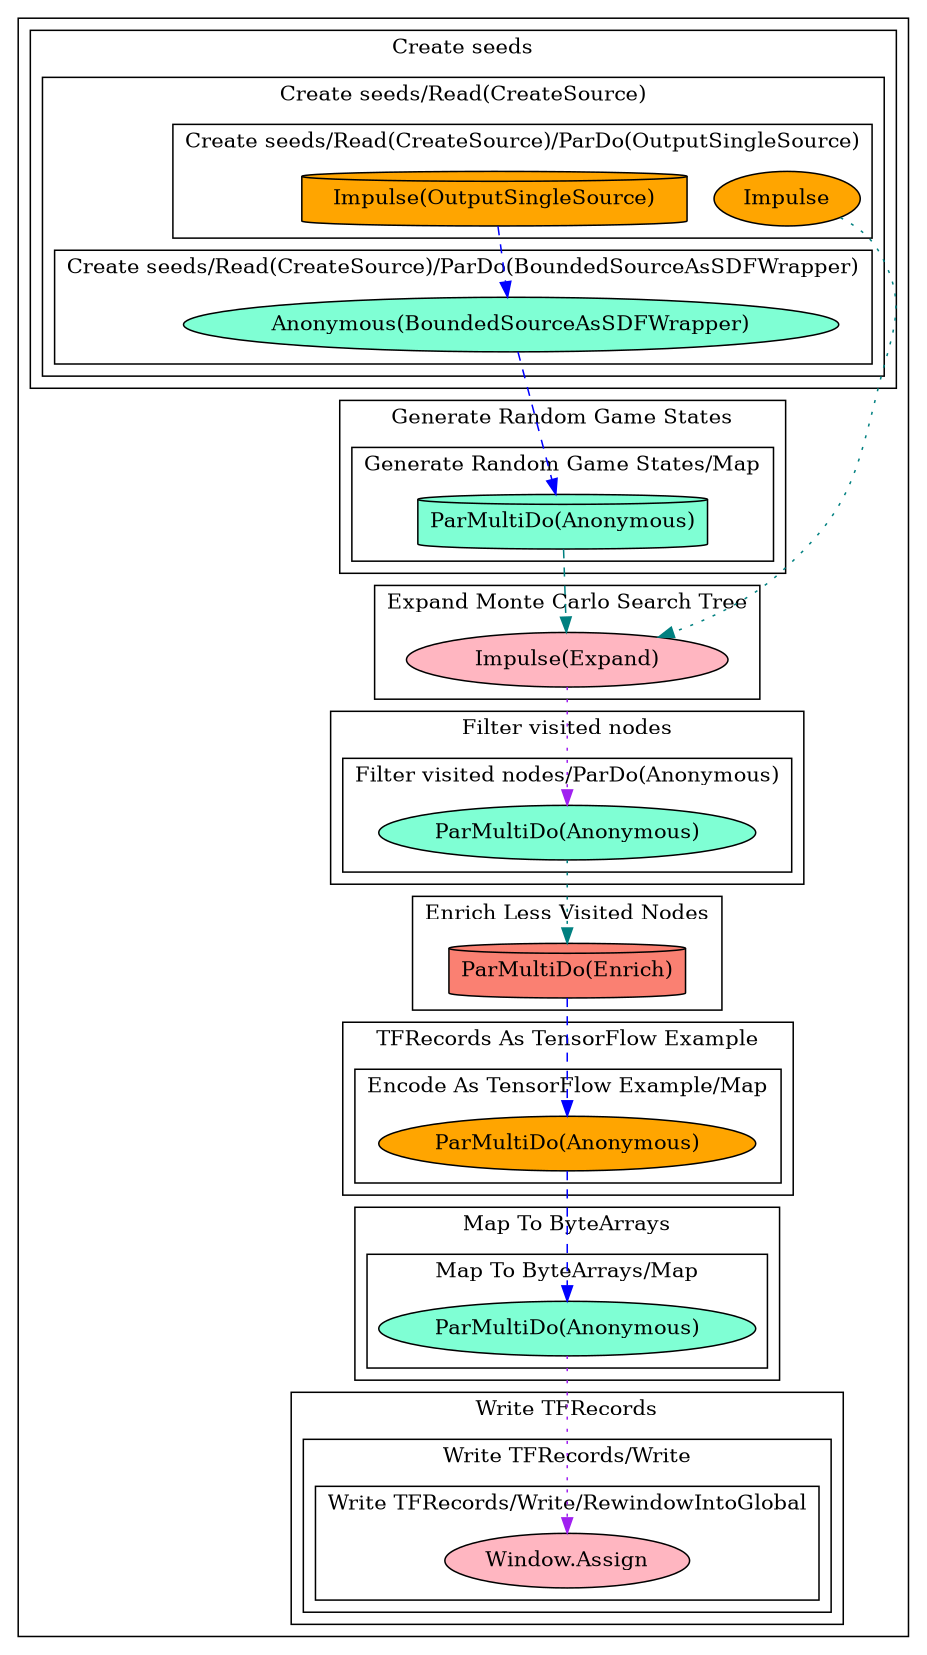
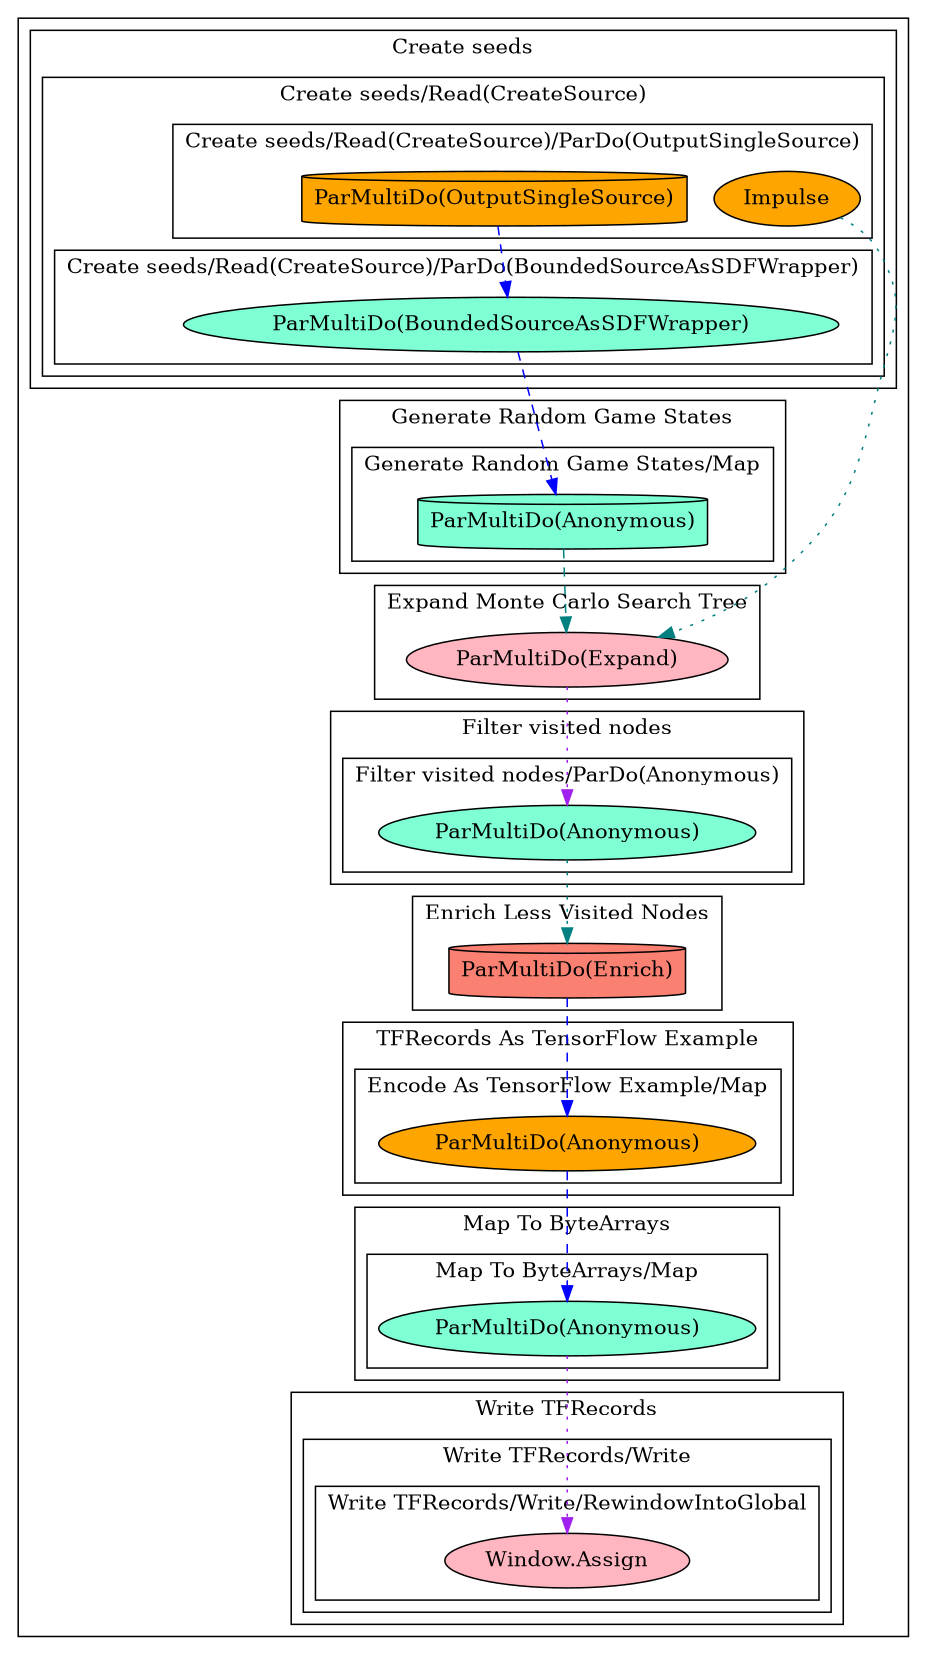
node "Impulse(OutputSingleSource)": label "Impulse(OutputSingleSource)" -> "ParMultiDo(OutputSingleSource)"
node "Anonymous(BoundedSourceAsSDFWrapper)": label "Anonymous(BoundedSourceAsSDFWrapper)" -> "ParMultiDo(BoundedSourceAsSDFWrapper)"
node "Impulse(Expand)": label "Impulse(Expand)" -> "ParMultiDo(Expand)"
